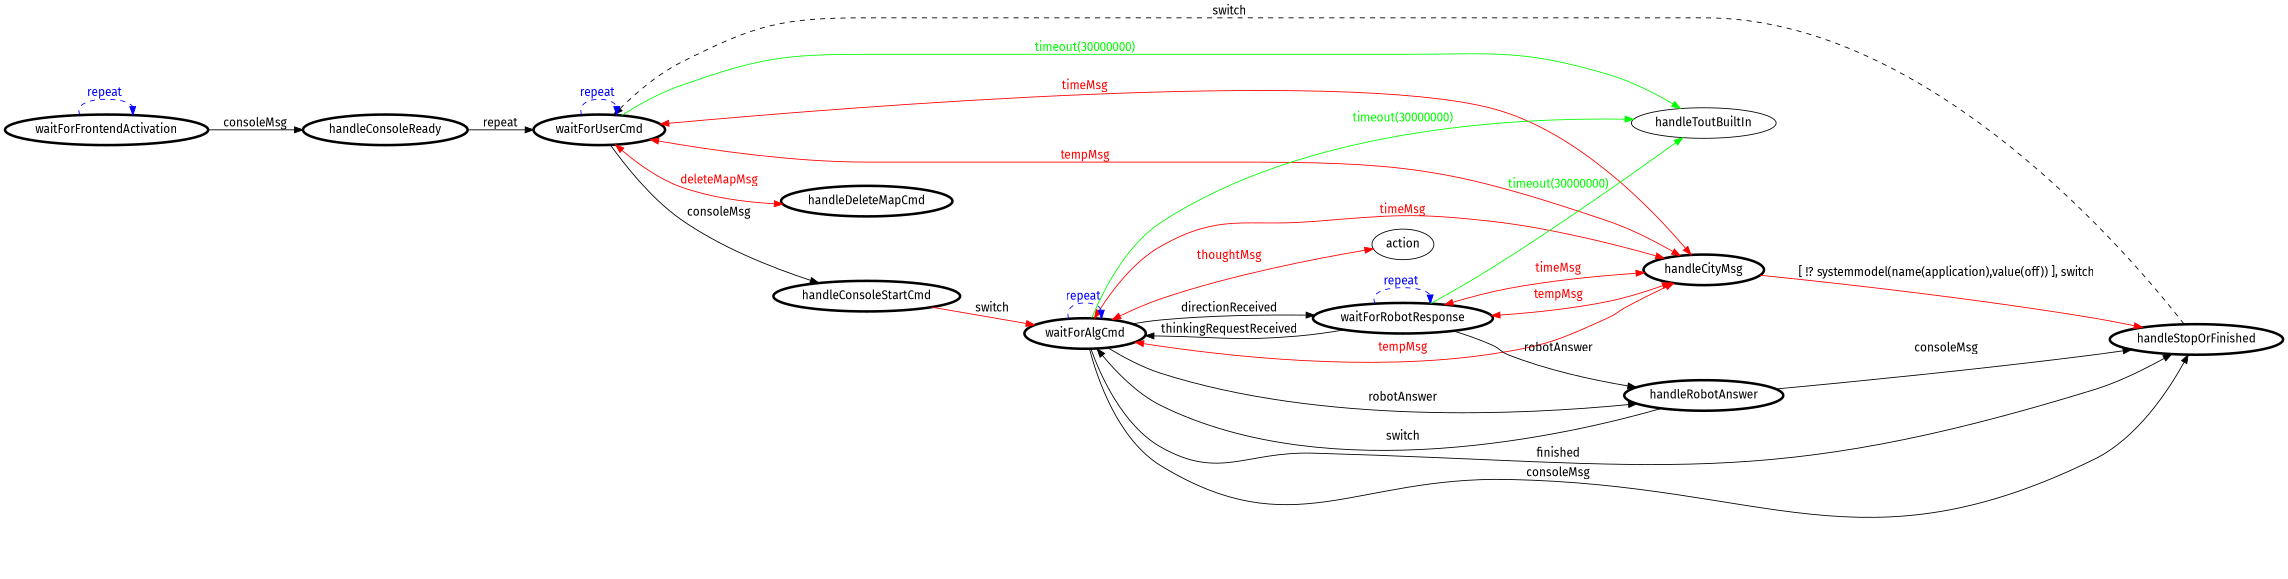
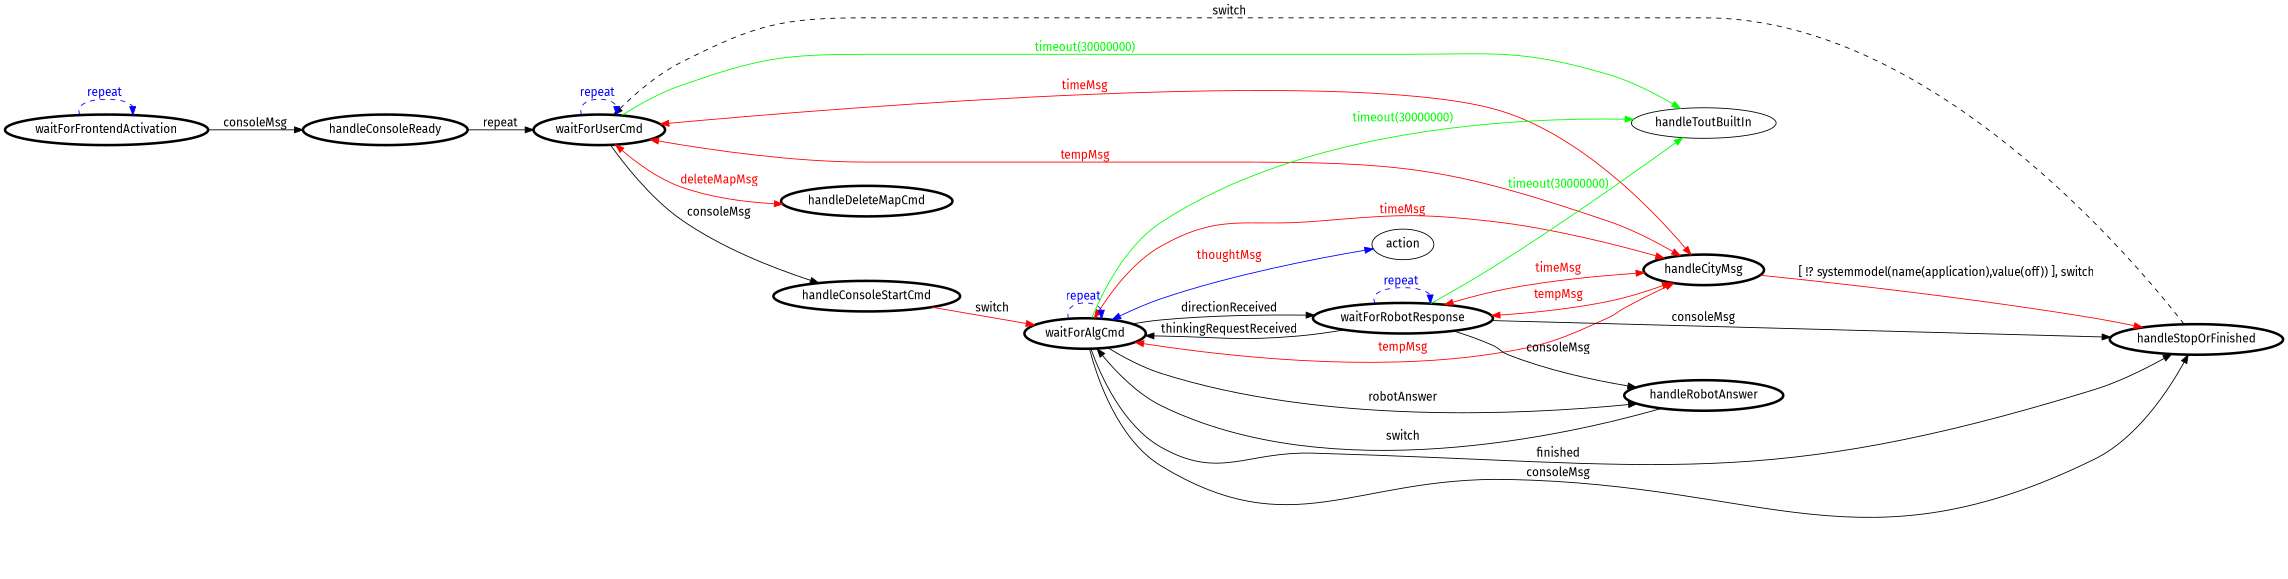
edge "action" -- "waitForAlgCmd": color red -> blue
edge "waitForRobotResponse" -> "handleRobotAnswer": label "robotAnswer" -> "consoleMsg"
edge "handleRobotAnswer" -> "handleStopOrFinished": now "waitForRobotResponse" -> "handleStopOrFinished"
